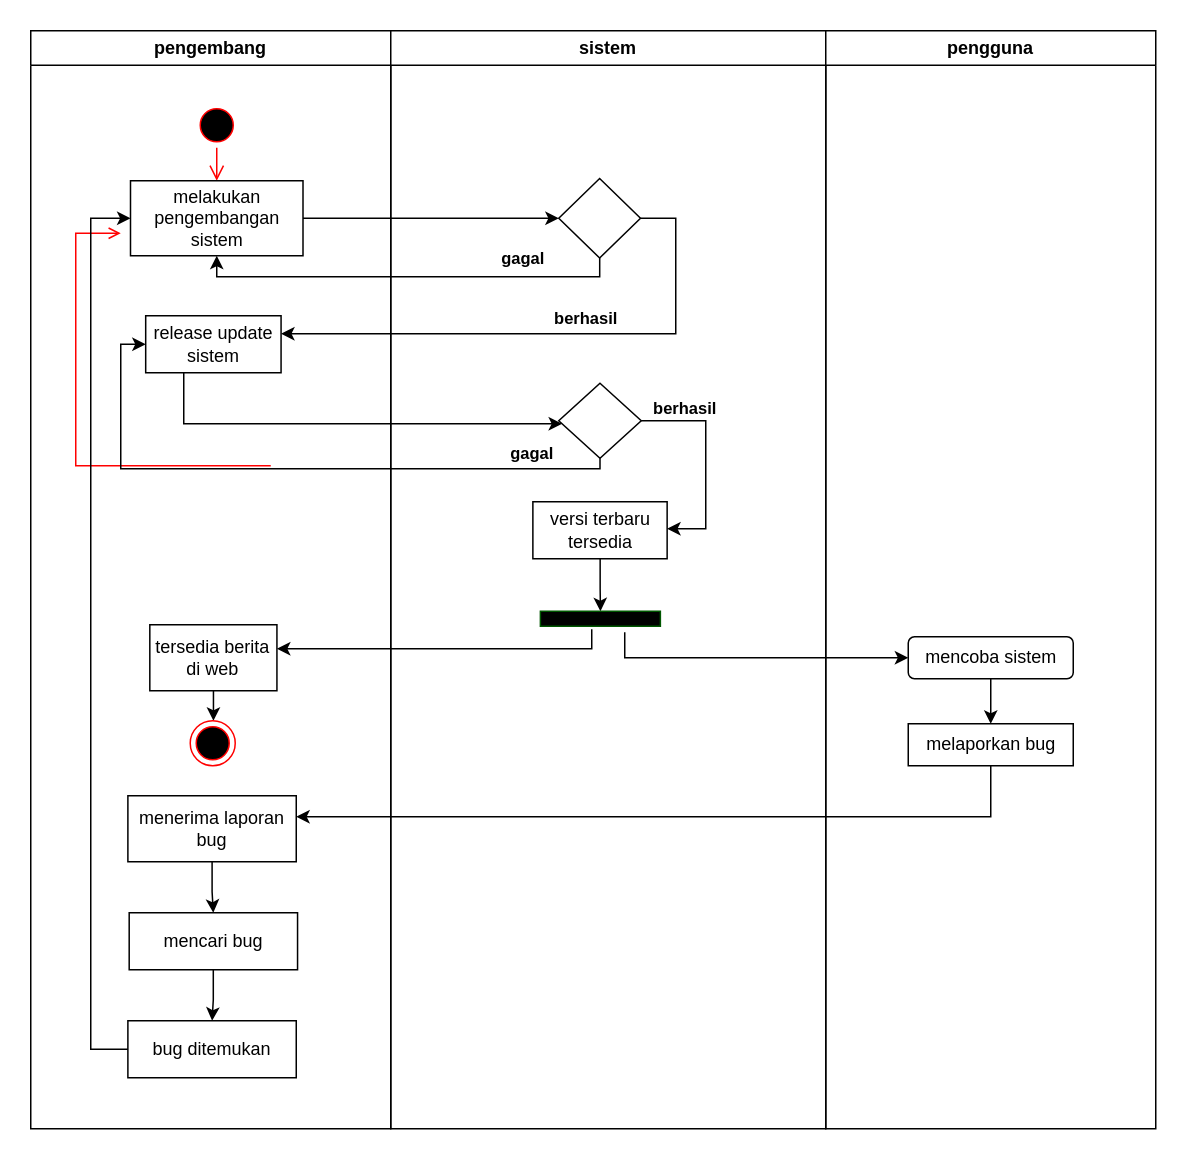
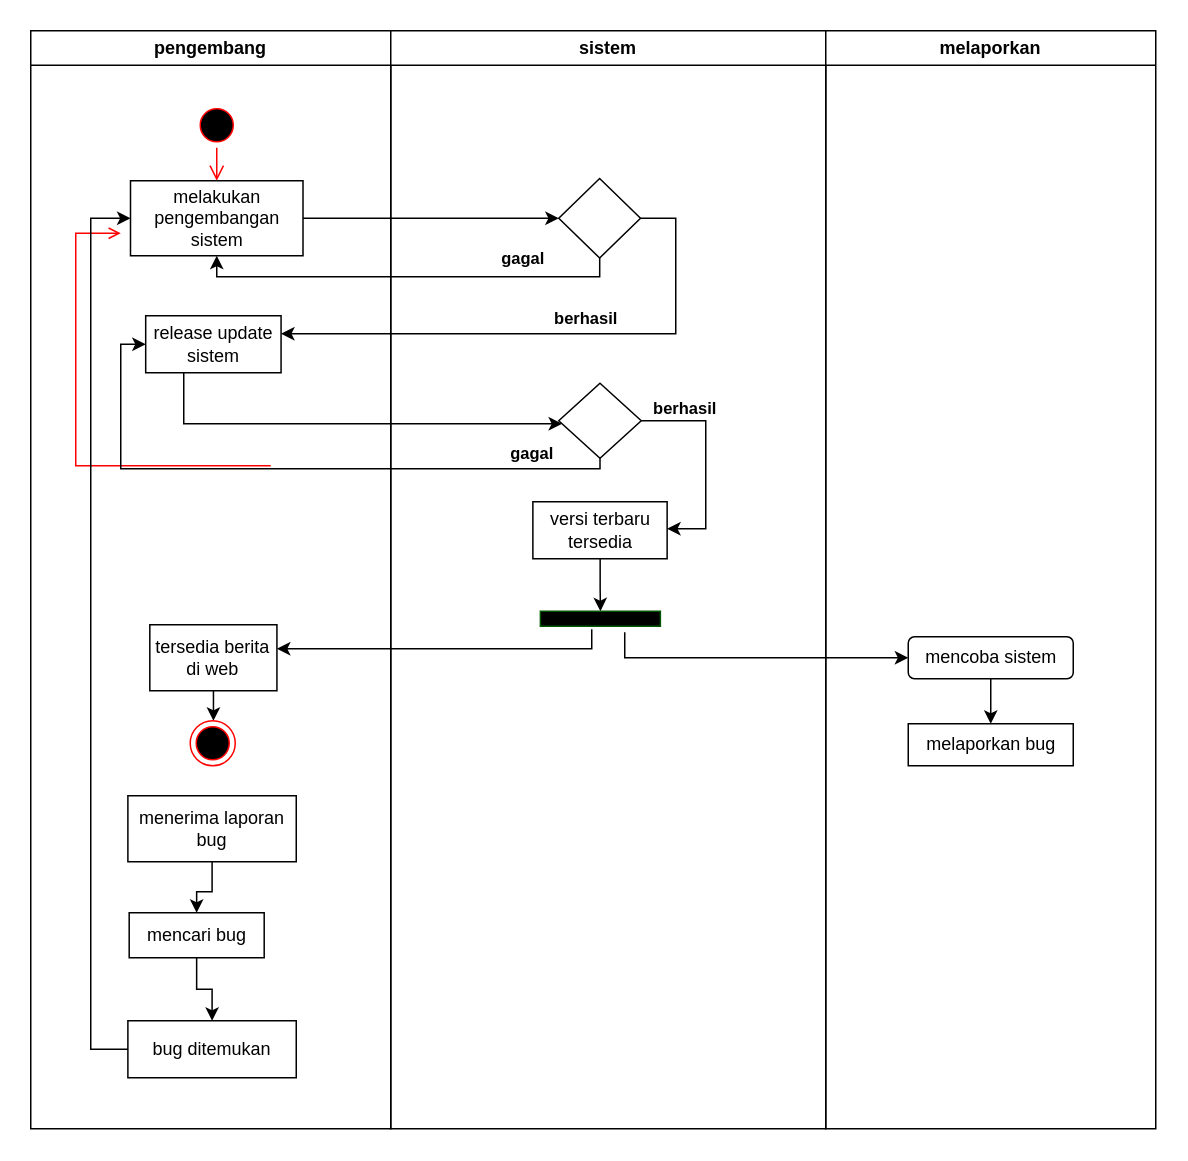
node "pengguna": label "pengguna" -> "melaporkan"
edge "melaporkan bug" -> "menerima laporan bug": removed
node "mencari bug": size 168x57 -> 135x45
